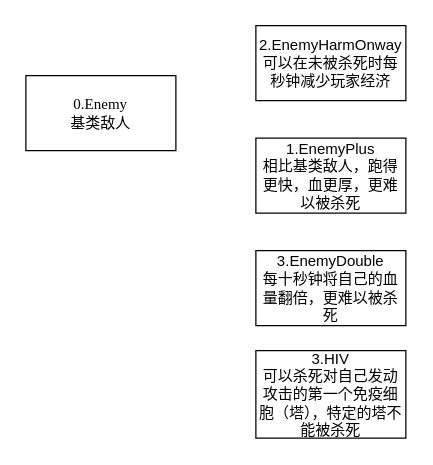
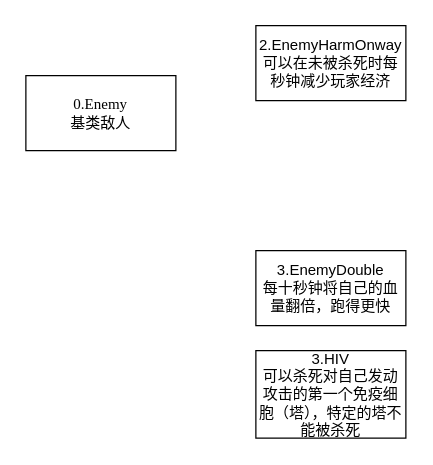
node "1.EnemyPlus 相比基类敌人，跑得更快，血更厚，更难以被杀死": removed
node "3.EnemyDouble 每十秒钟将自己的血量翻倍，更难以被杀死": label "3.EnemyDouble 每十秒钟将自己的血量翻倍，更难以被杀死" -> "3.EnemyDouble 每十秒钟将自己的血量翻倍，跑得更快"
